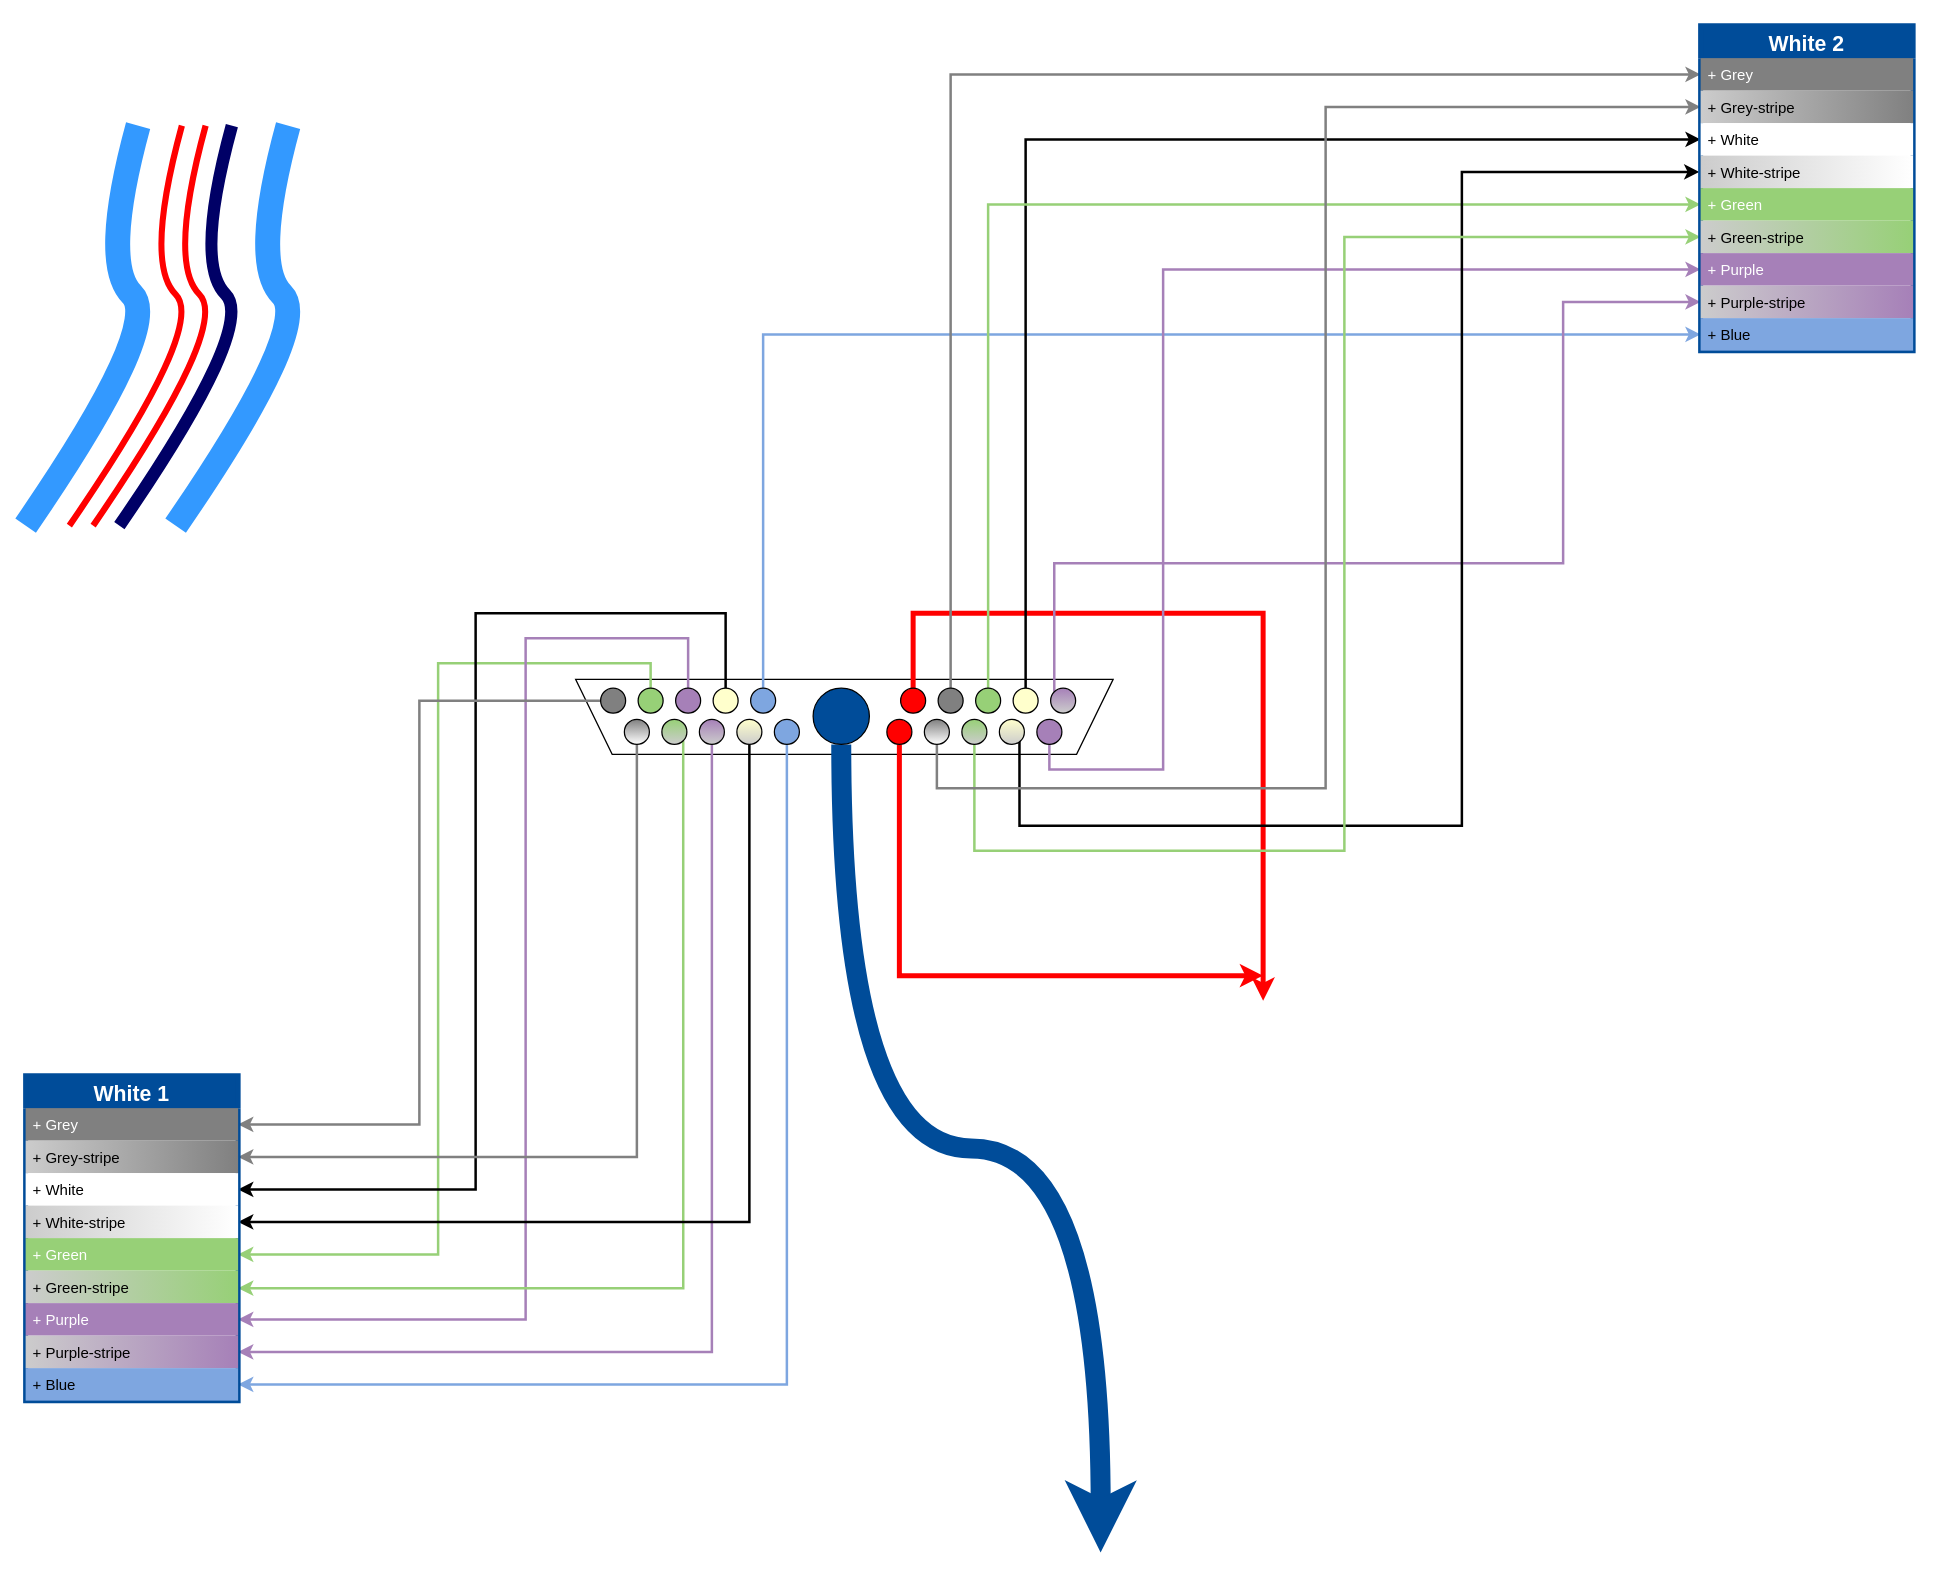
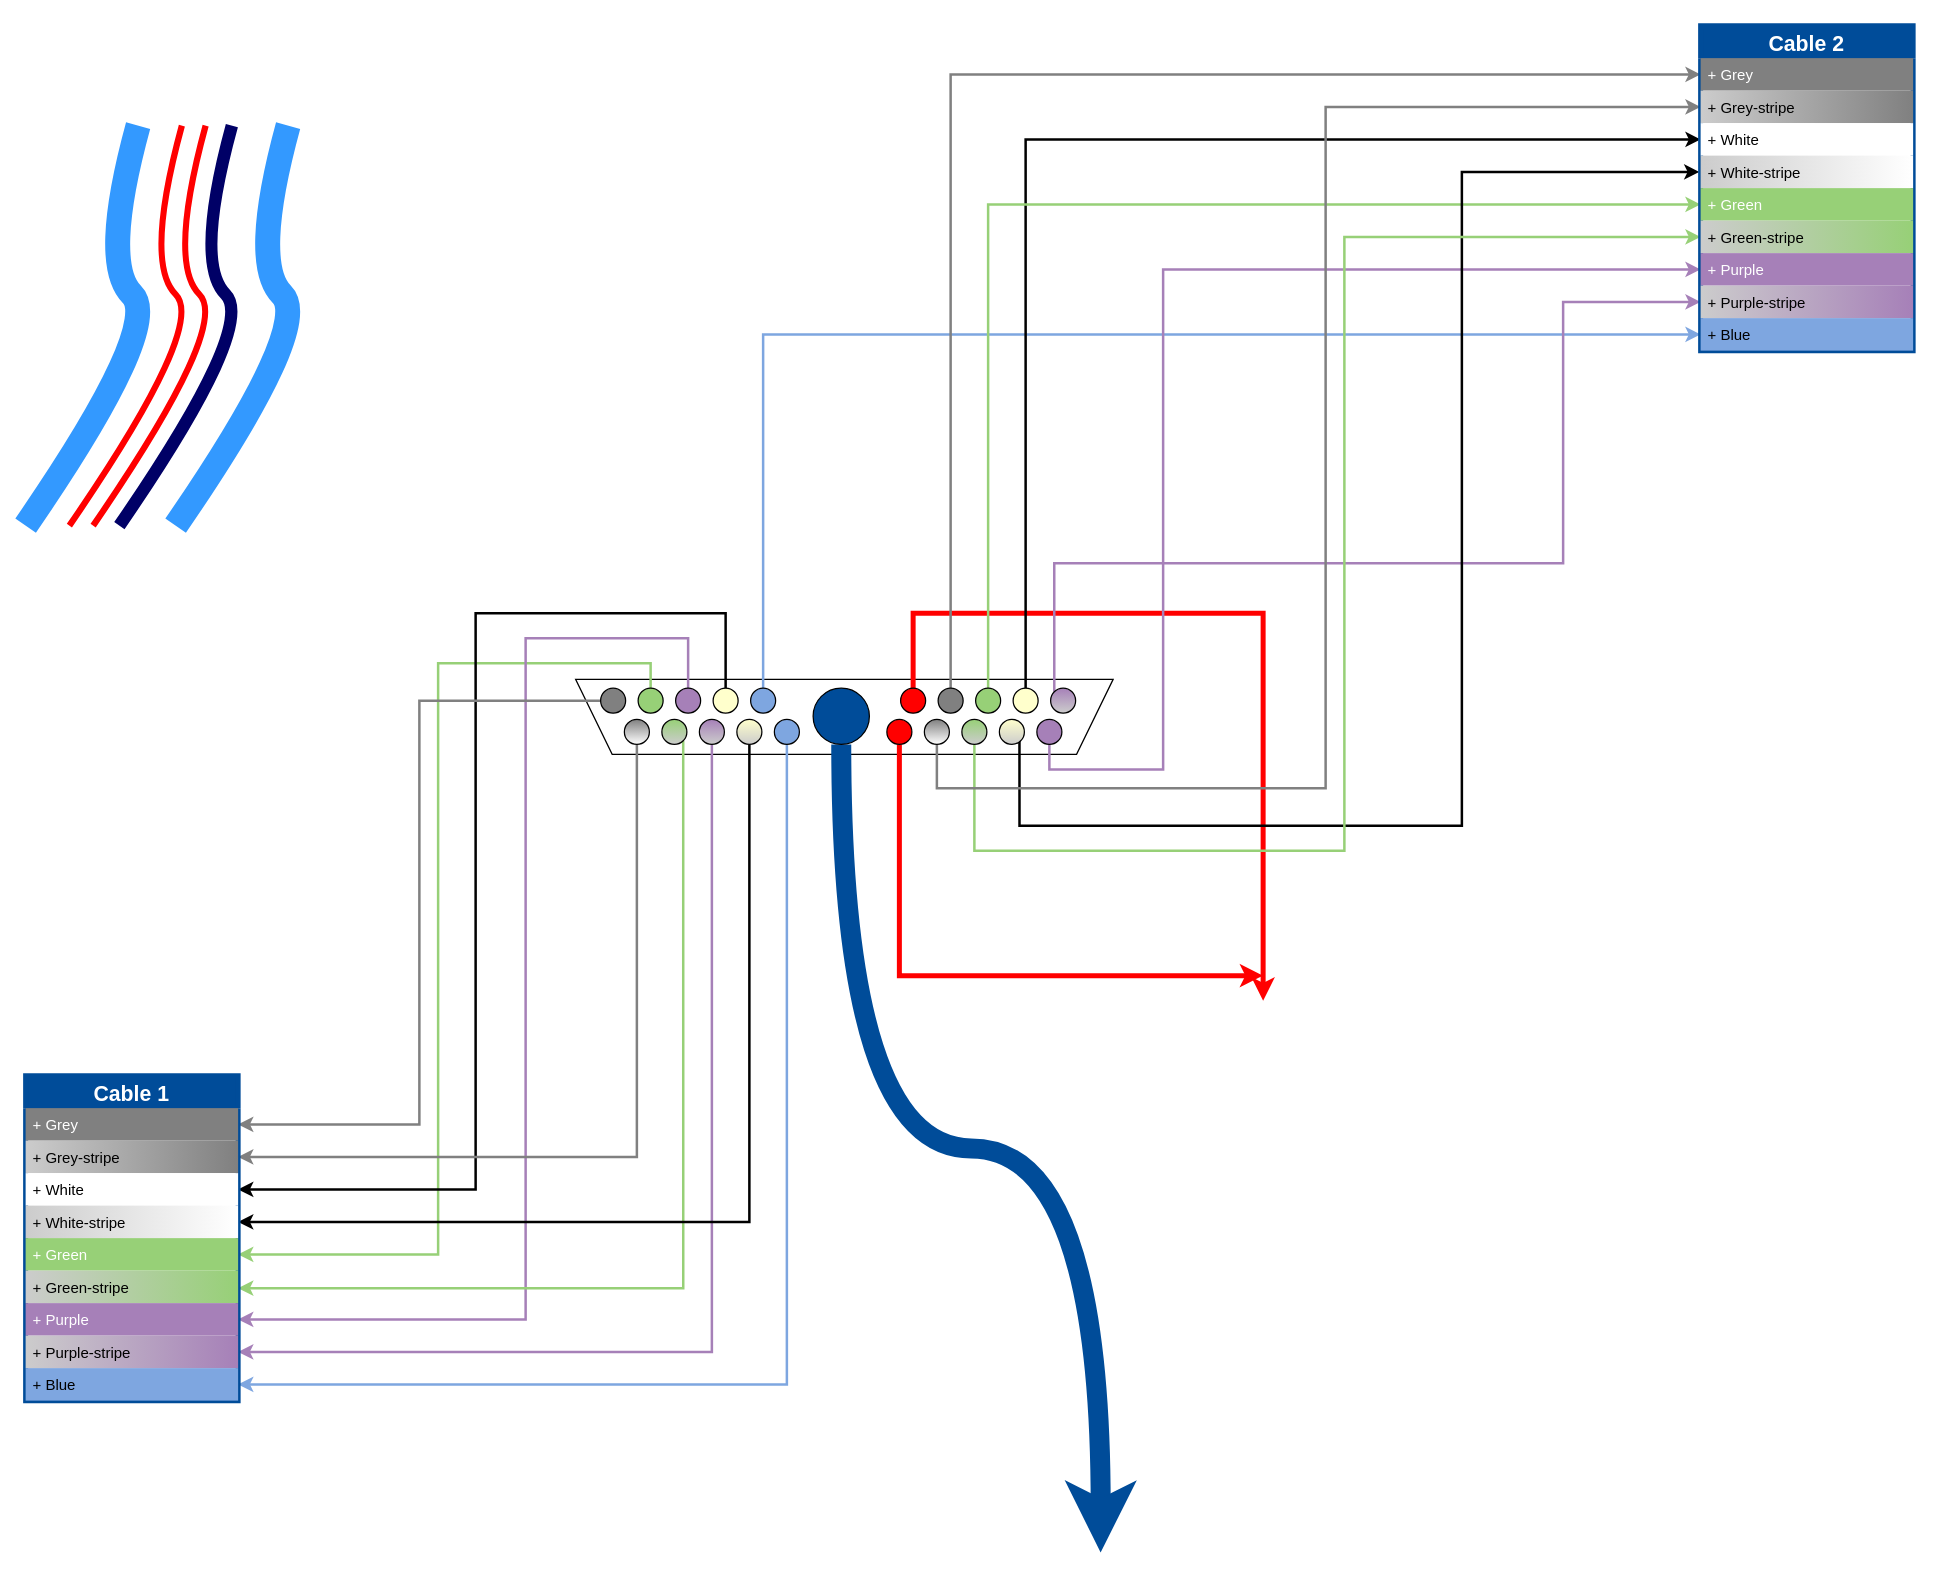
node "White 2": label "White 2" -> "Cable 2"
node "White 1": label "White 1" -> "Cable 1"
